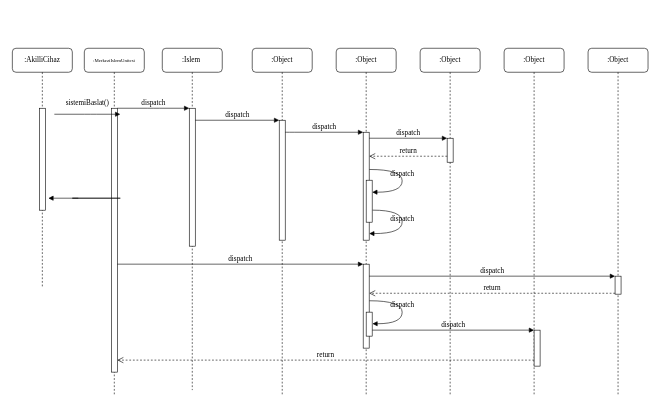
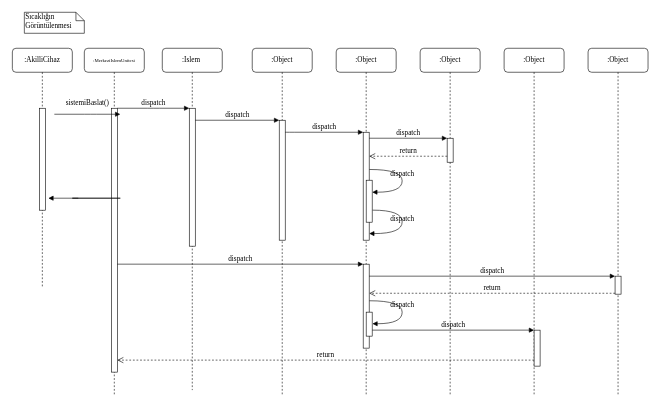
node "Sıcaklığın Görüntülenmesi": added
